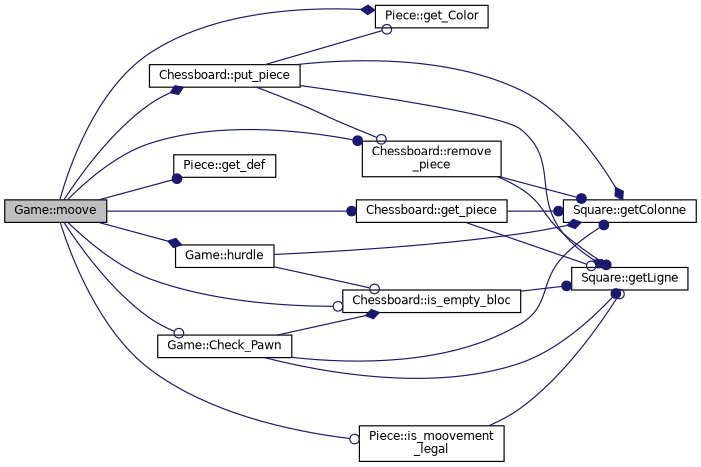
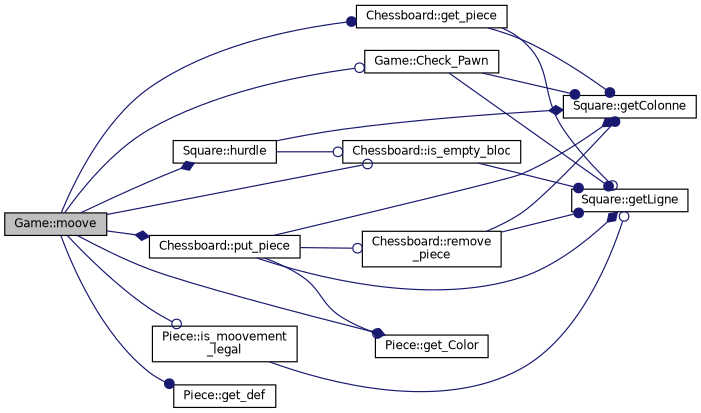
edge "Game::moove" -> "Chessboard::remove _piece": removed
node "Game::hurdle": label "Game::hurdle" -> "Square::hurdle"
edge "Game::Check_Pawn" -> "Chessboard::is_empty_bloc": removed
